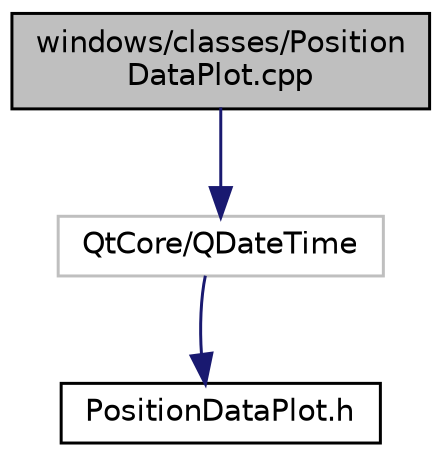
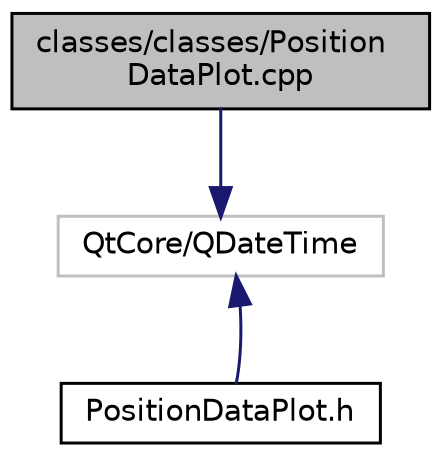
node "windows/classes/Position DataPlot.cpp": label "windows/classes/Position DataPlot.cpp" -> "classes/classes/Position DataPlot.cpp"
edge "QtCore/QDateTime" -> "PositionDataPlot.h": reversed
